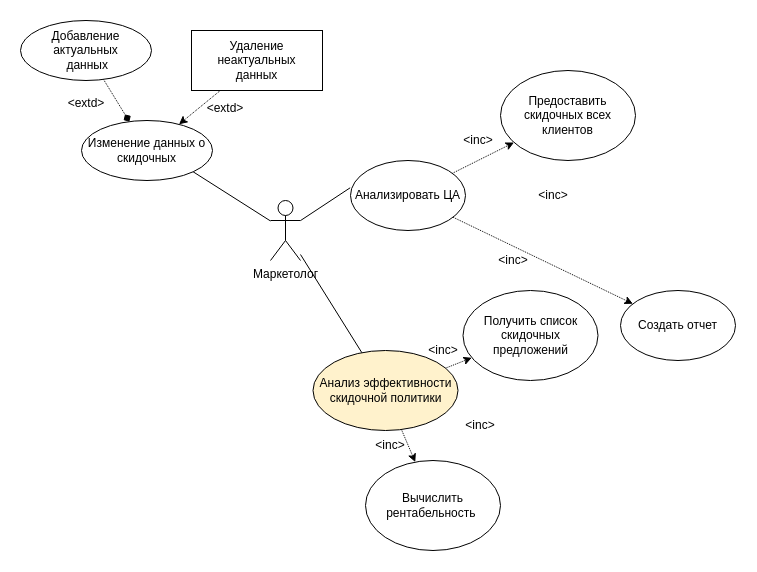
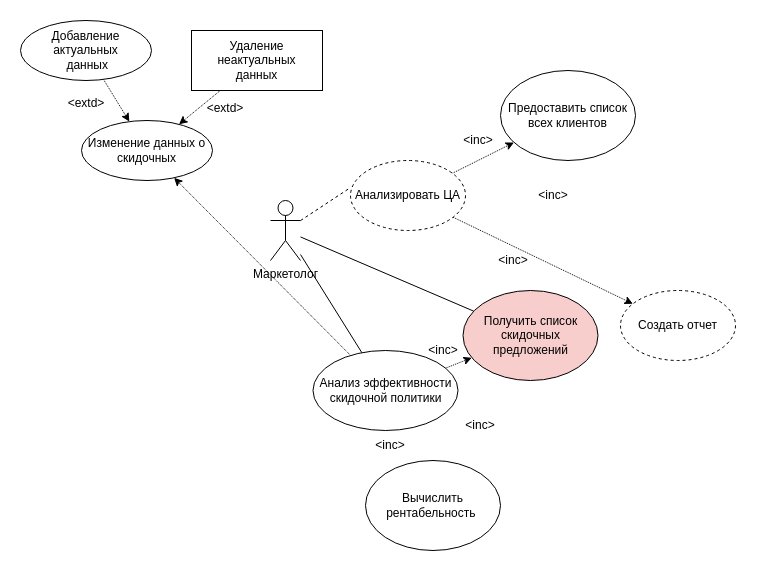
edge "Добавление актуальных данных" -> "Изменение данных о скидочных": arrowhead diamond -> classic
node "Предоставить скидочных всех клиентов": label "Предоставить скидочных всех клиентов" -> "Предоставить список всех клиентов"
edge "Изменение данных о скидочных" -- "Маркетолог": now "Получить список скидочных предложений" -- "Маркетолог"
node "Анализировать ЦА": style solid -> dashed
edge "Анализировать ЦА" -- "Маркетолог": style solid -> dashed
node "Создать отчет": style solid -> dashed
node "Получить список скидочных предложений": fillcolor #ffffff -> #f8cecc
node "Анализ эффективности скидочной политики": fillcolor #fff2cc -> #ffffff
edge "Анализ эффективности скидочной политики" -> "Вычислить рентабельность": now "Анализ эффективности скидочной политики" -> "Изменение данных о скидочных"
